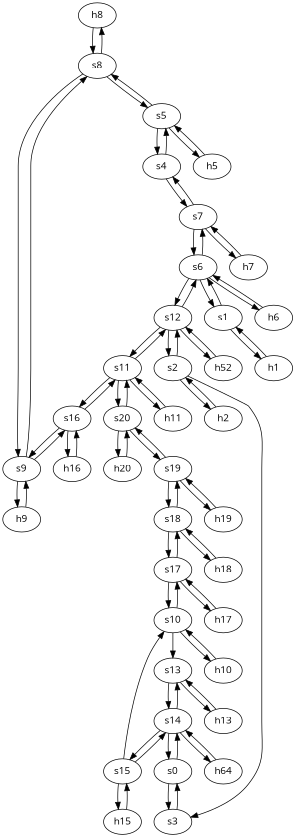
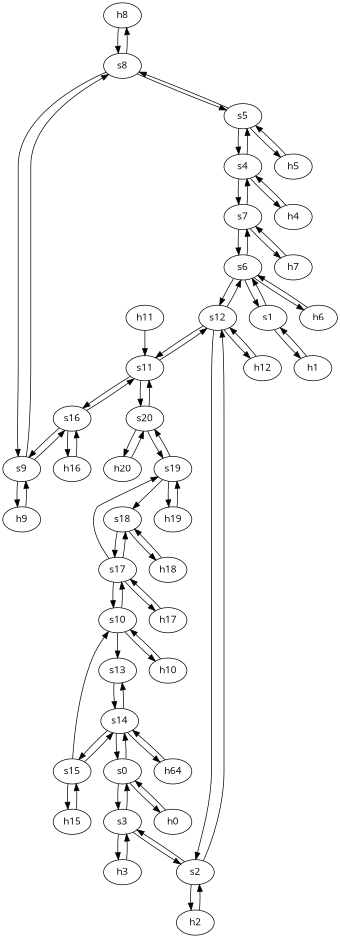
node "h4": added
node "h52": label "h52" -> "h12"
edge "s11" -> "h11": removed
edge "s18" -> "s19": now "s17" -> "s19"
node "h13": removed
node "h0": added
edge "s3" -> "s2": added
node "h3": added
